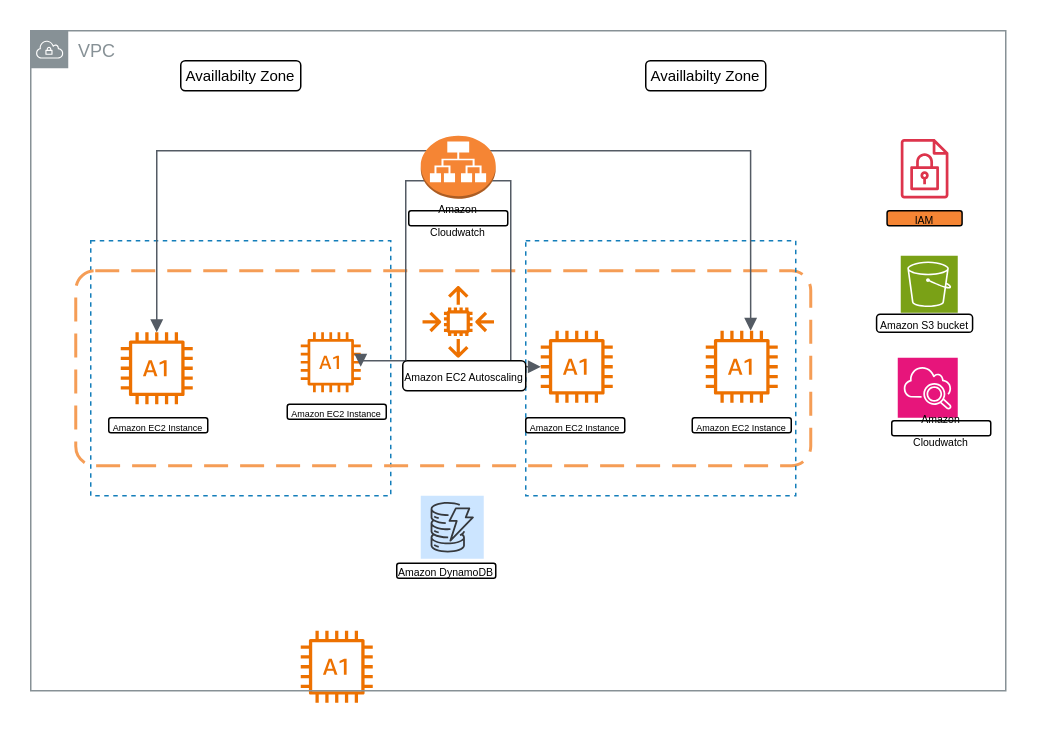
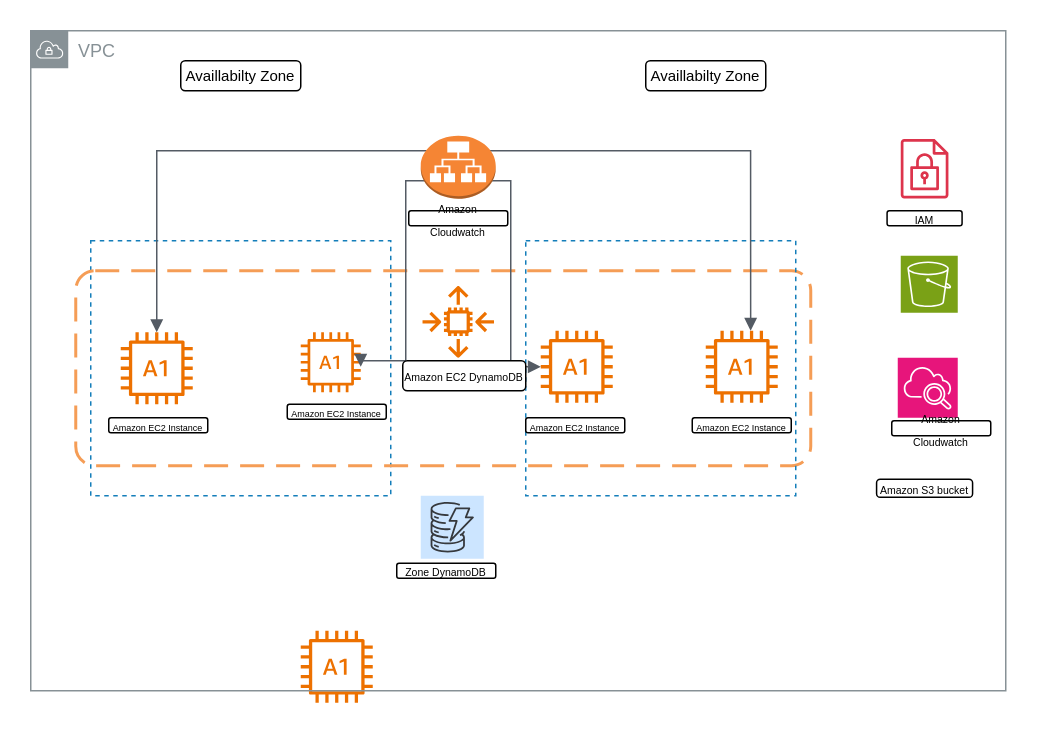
node "IAM": fillcolor #f58534 -> #ffffff
node "Amazon S3 bucket": moved (925, 323) -> (925, 488)
node "Amazon EC2 Autoscaling": label "Amazon EC2 Autoscaling" -> "Amazon EC2 DynamoDB"
node "Amazon DynamoDB": label "Amazon DynamoDB" -> "Zone DynamoDB"
